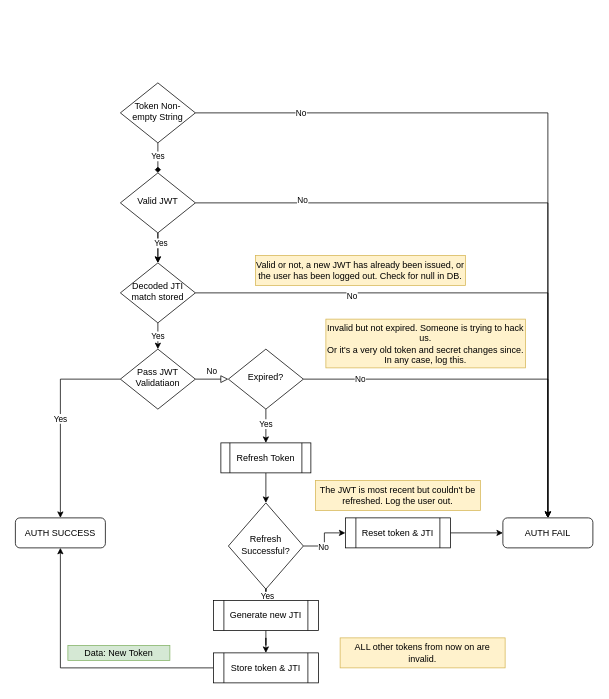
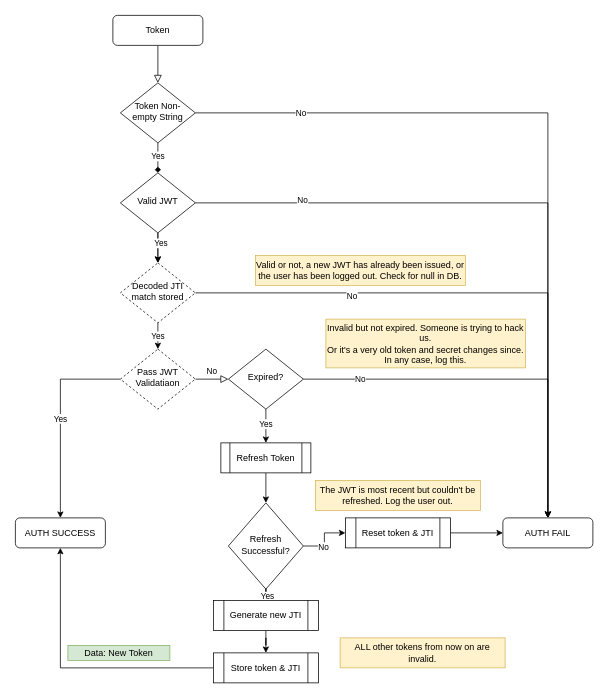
node "Token": added
edge "Token" -> "Token Non-empty String": added
node "Decoded JTI match stored": style solid -> dashed
node "Pass JWT Validatiaon": style solid -> dashed
